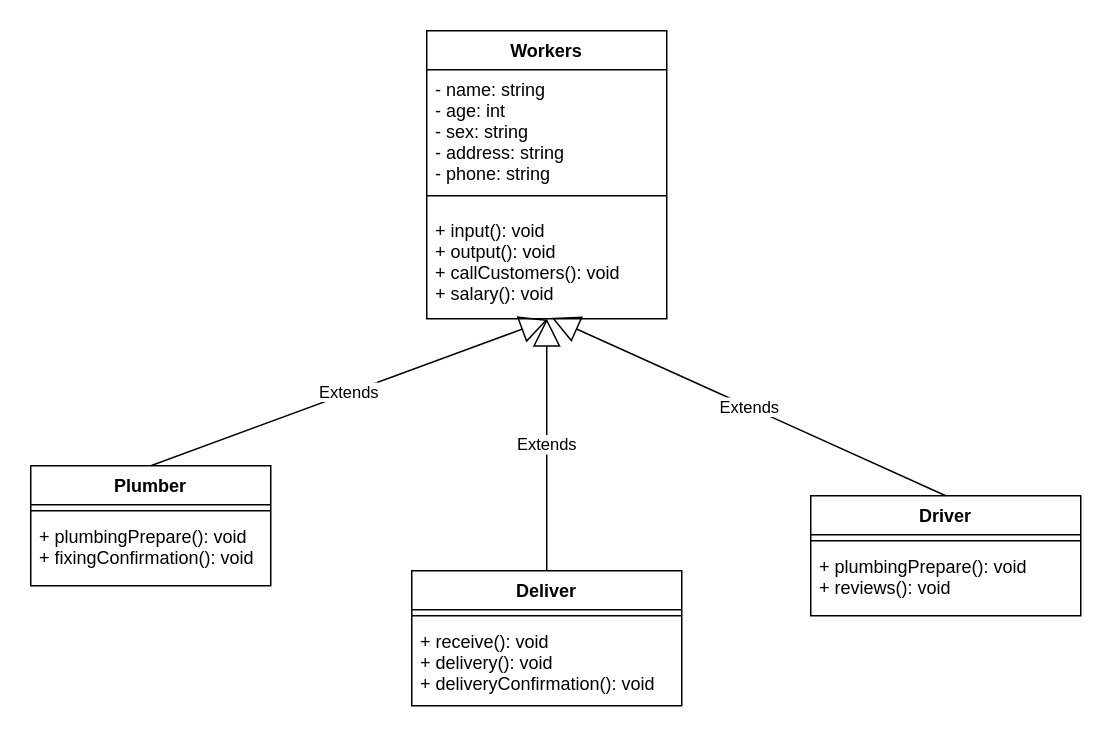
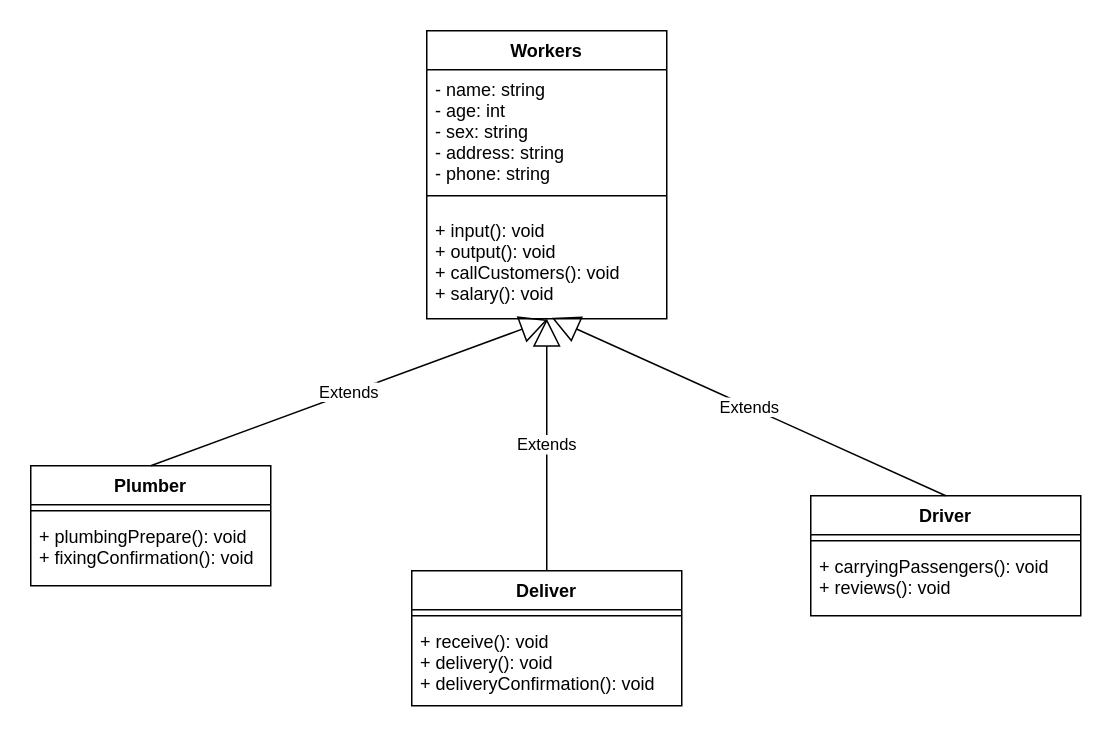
node "+ plumbingPrepare(): void + reviews(): void": label "+ plumbingPrepare(): void + reviews(): void" -> "+ carryingPassengers(): void + reviews(): void"
